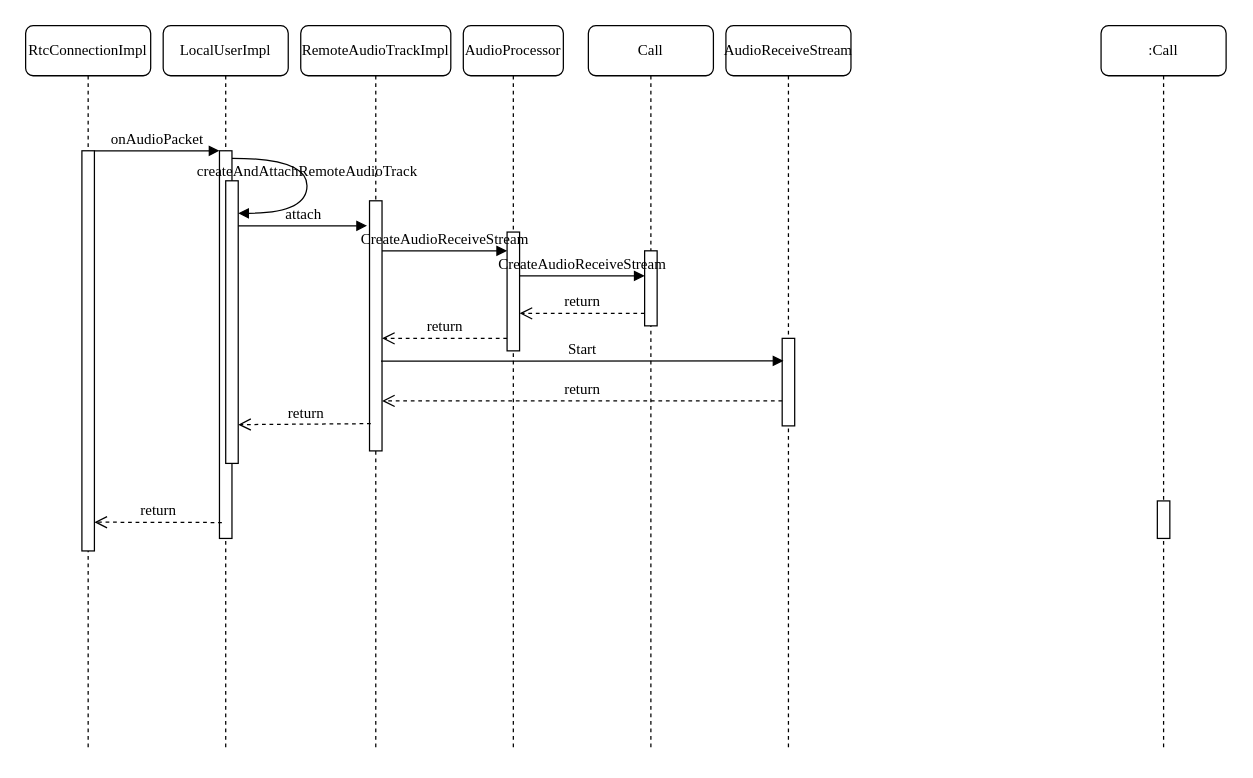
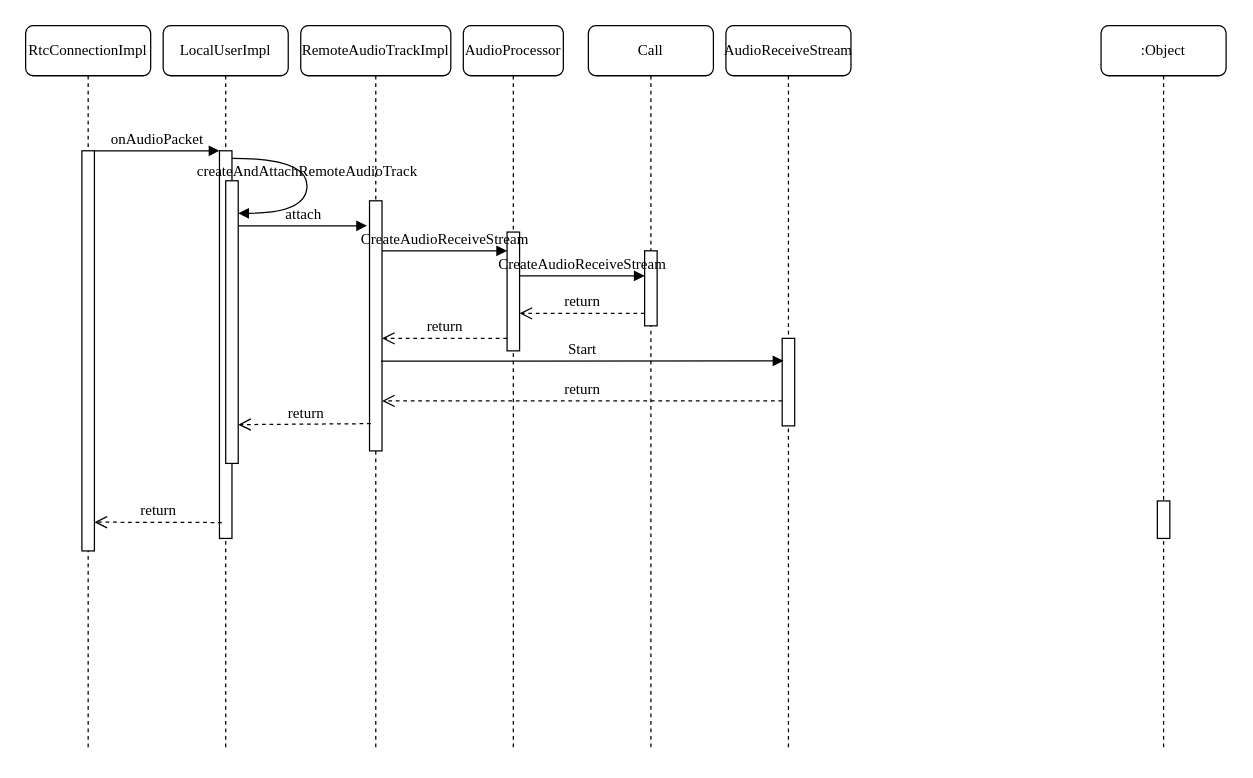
node ":Call": label ":Call" -> ":Object"
